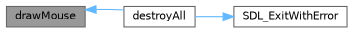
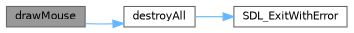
edge "destroyAll" -> "drawMouse": reversed
